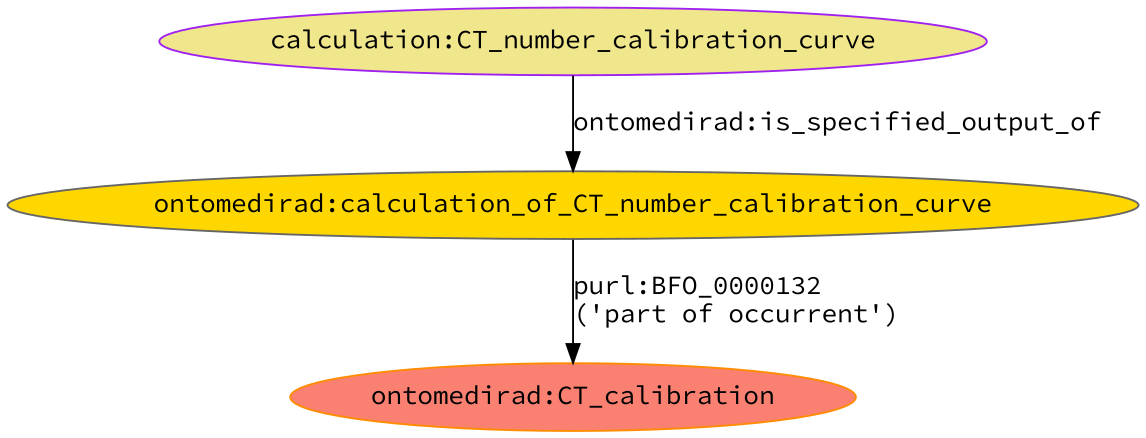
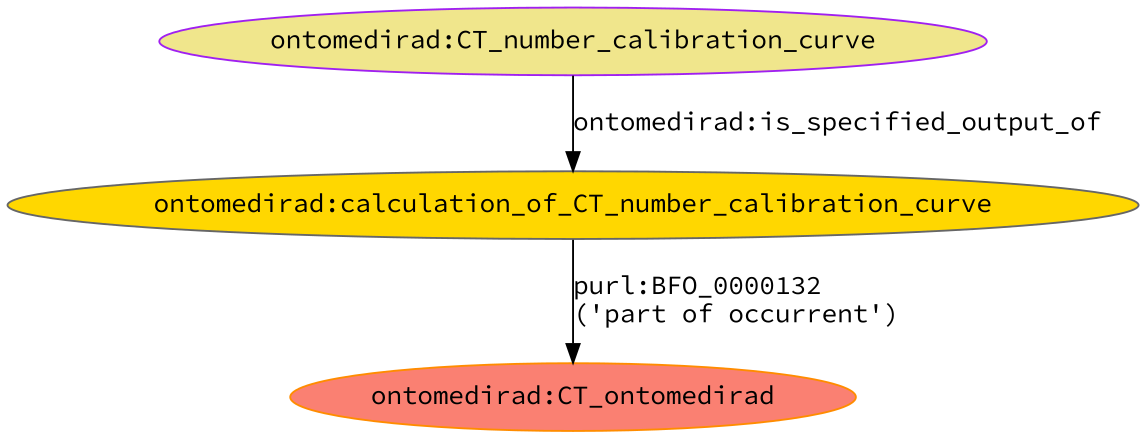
node "calculation:CT_number_calibration_curve": label "calculation:CT_number_calibration_curve" -> "ontomedirad:CT_number_calibration_curve"
node "ontomedirad:CT_calibration": label "ontomedirad:CT_calibration" -> "ontomedirad:CT_ontomedirad"
